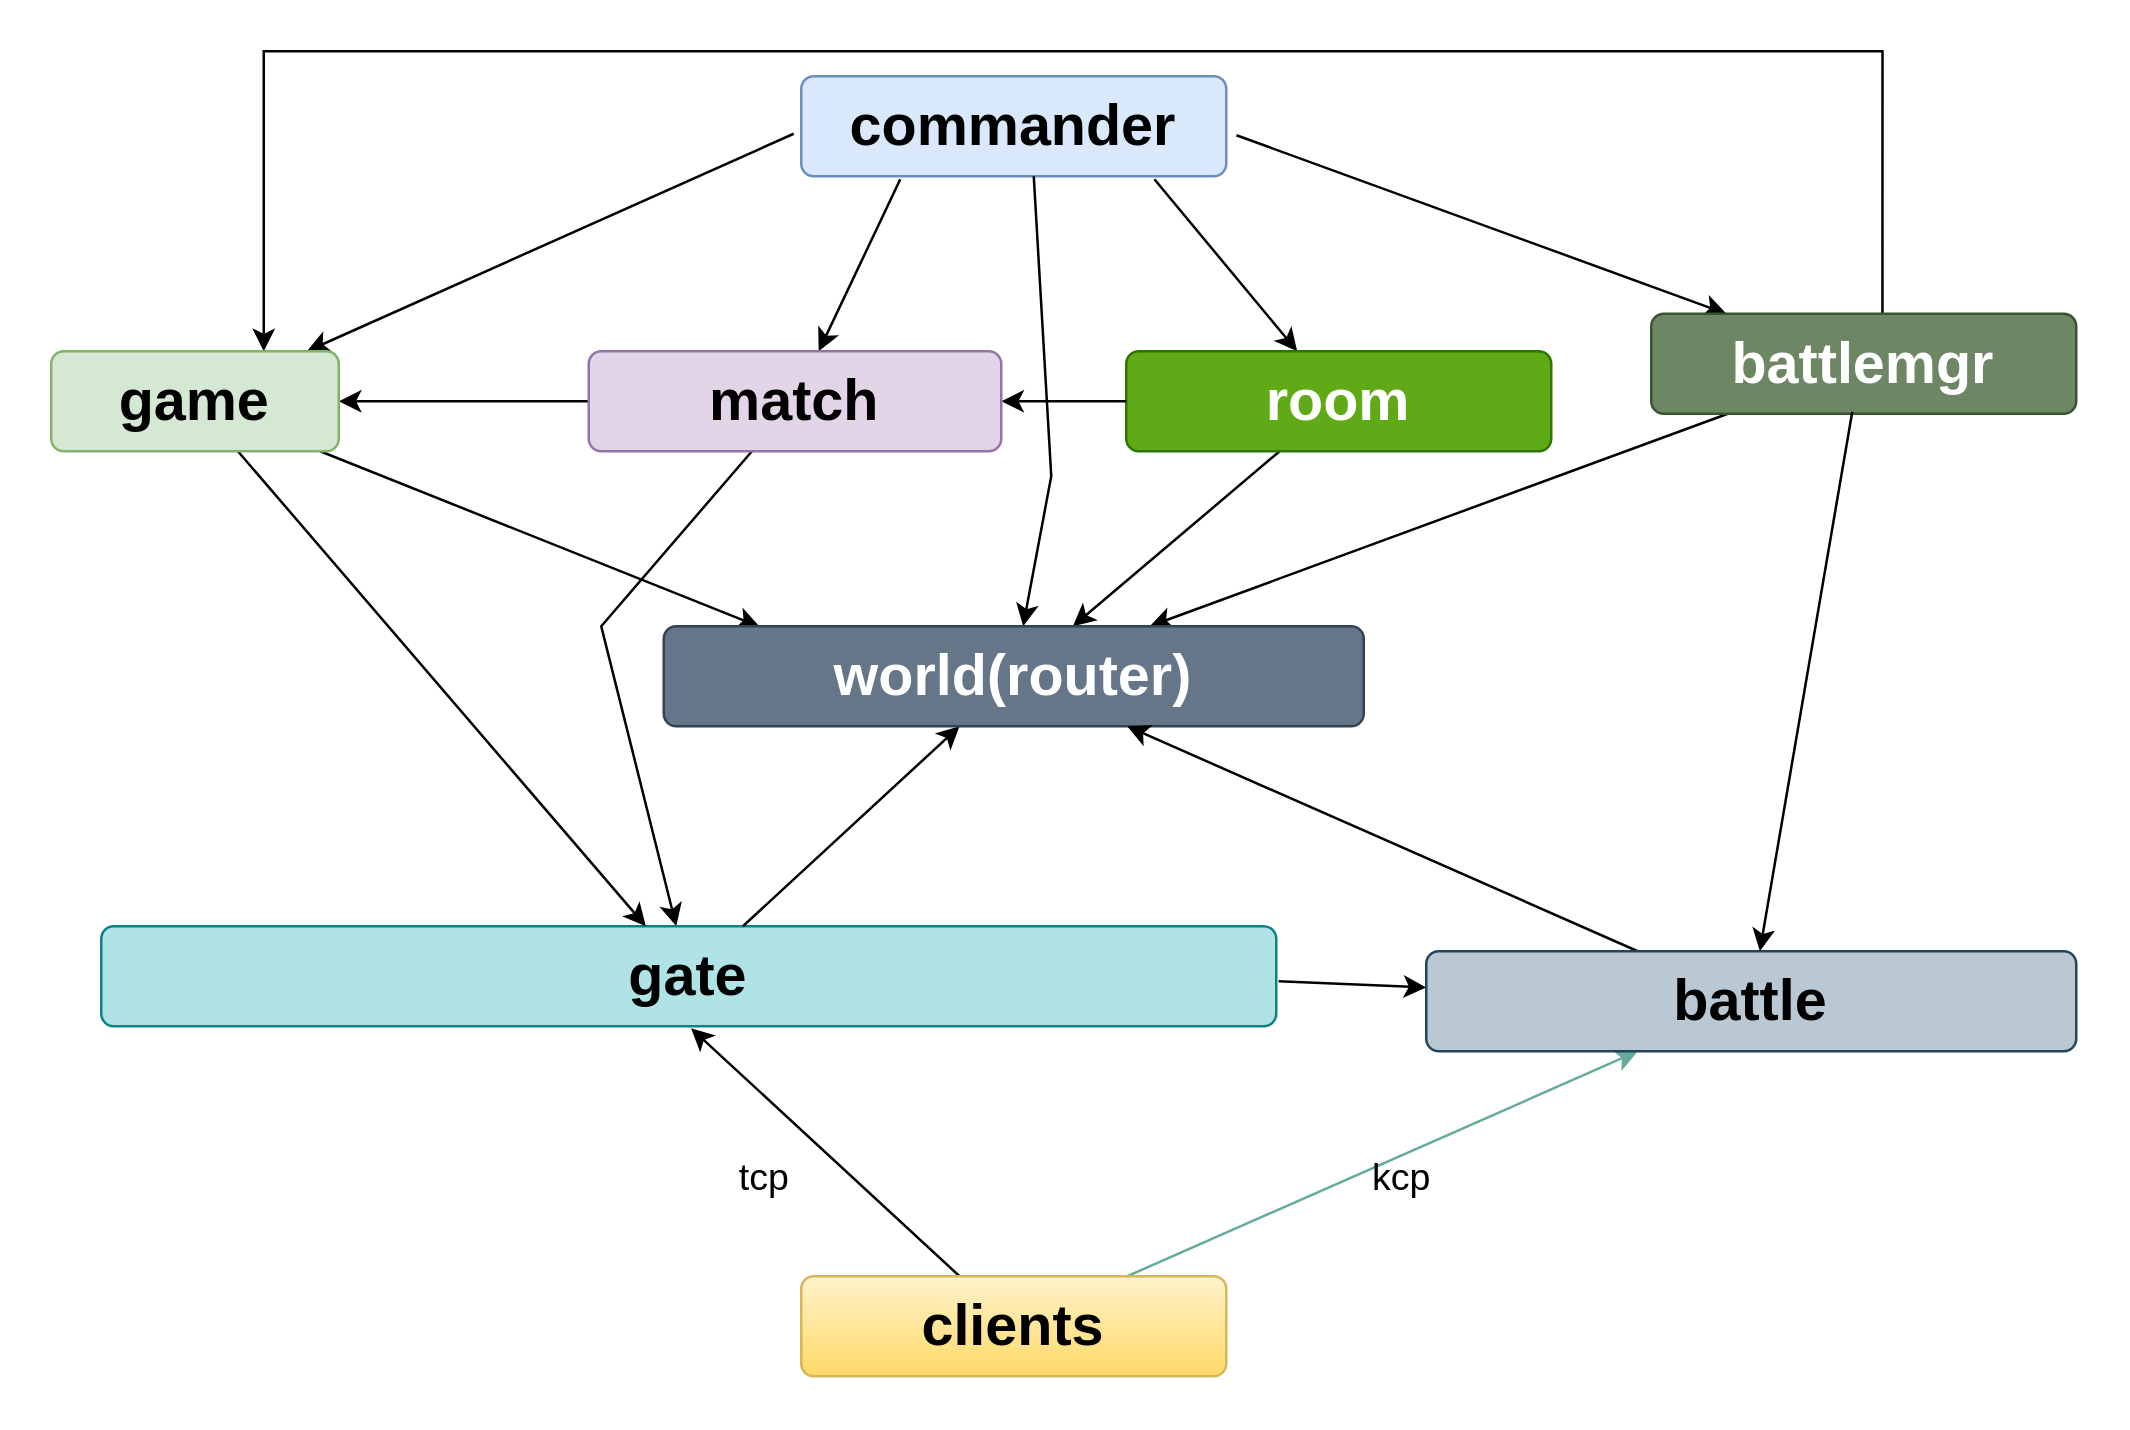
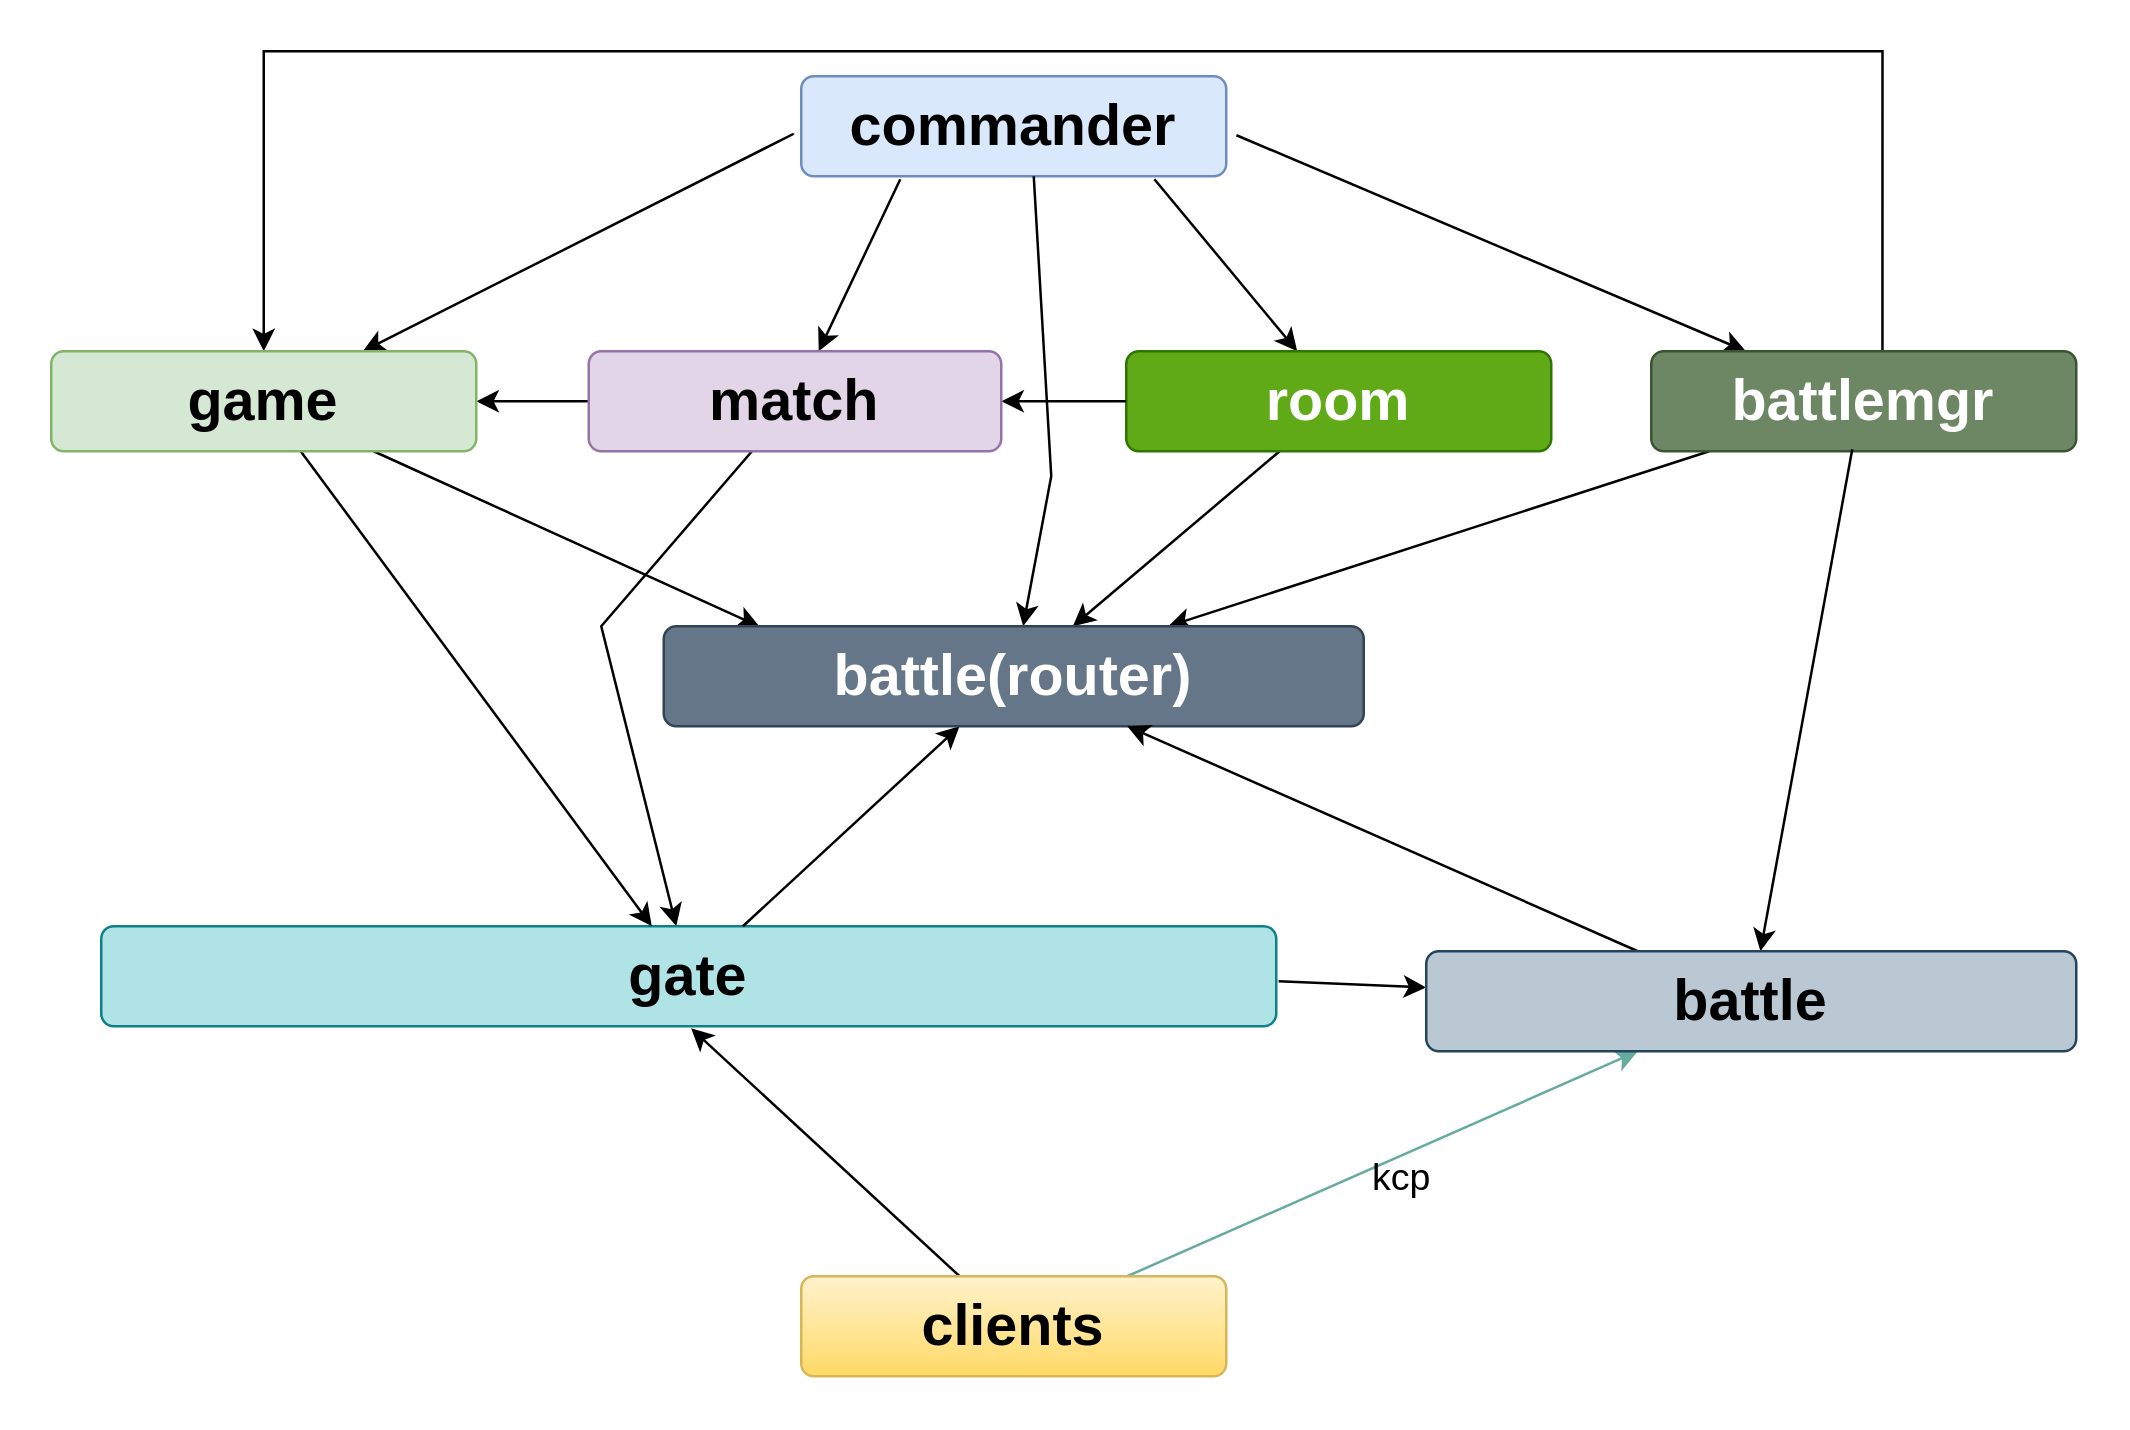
node "battlemgr": moved (1864, 364) -> (1864, 401)
node "game": size 288x100 -> 425x100
node "world(router)": label "world(router)" -> "battle(router)"
node "tcp": removed
